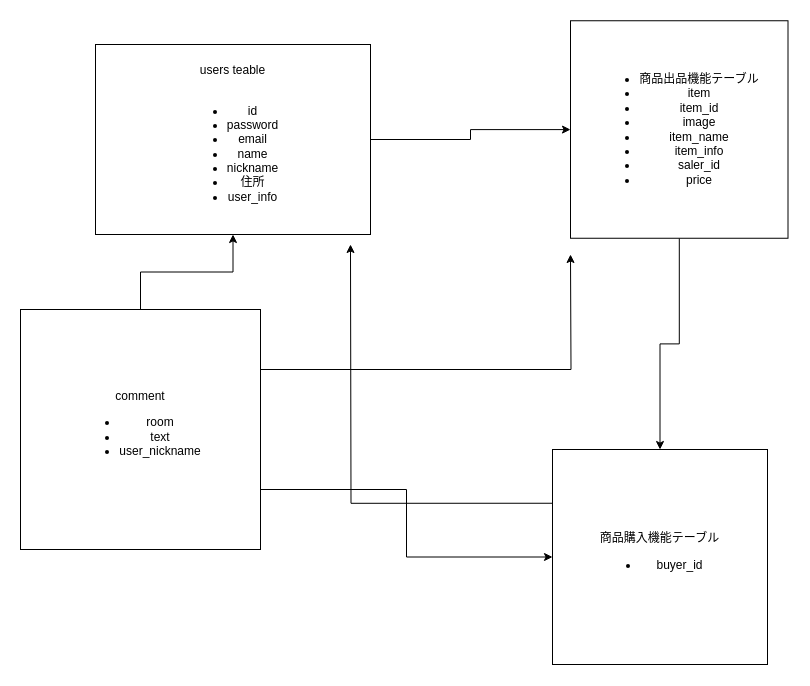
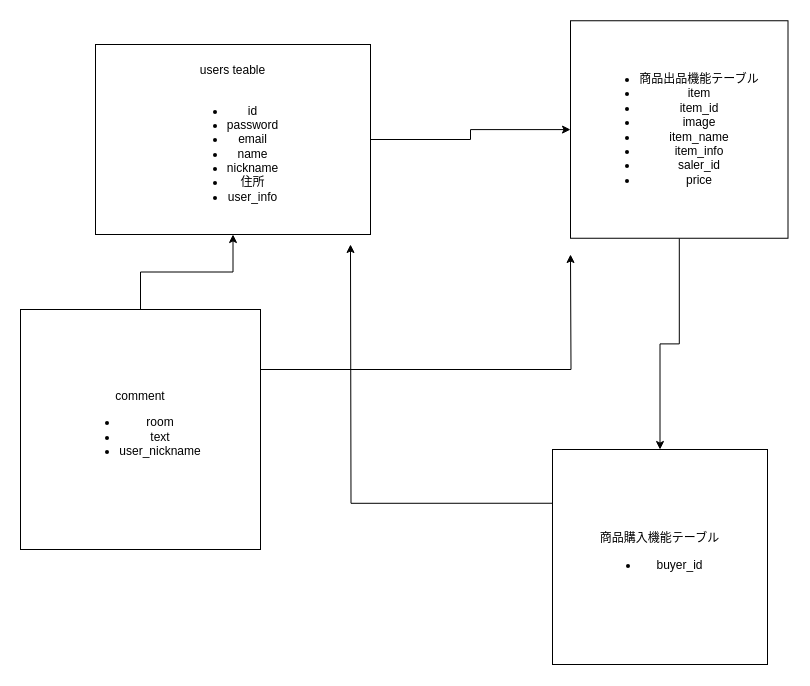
edge "comment room text user_nickname" -> "商品購入機能テーブル buyer_id": removed
